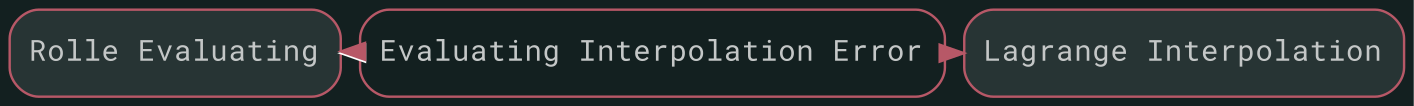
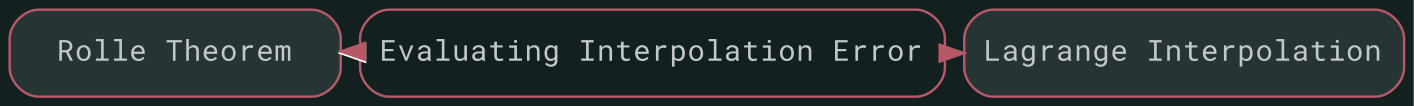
node "Rolle Evaluating": label "Rolle Evaluating" -> "Rolle Theorem"
